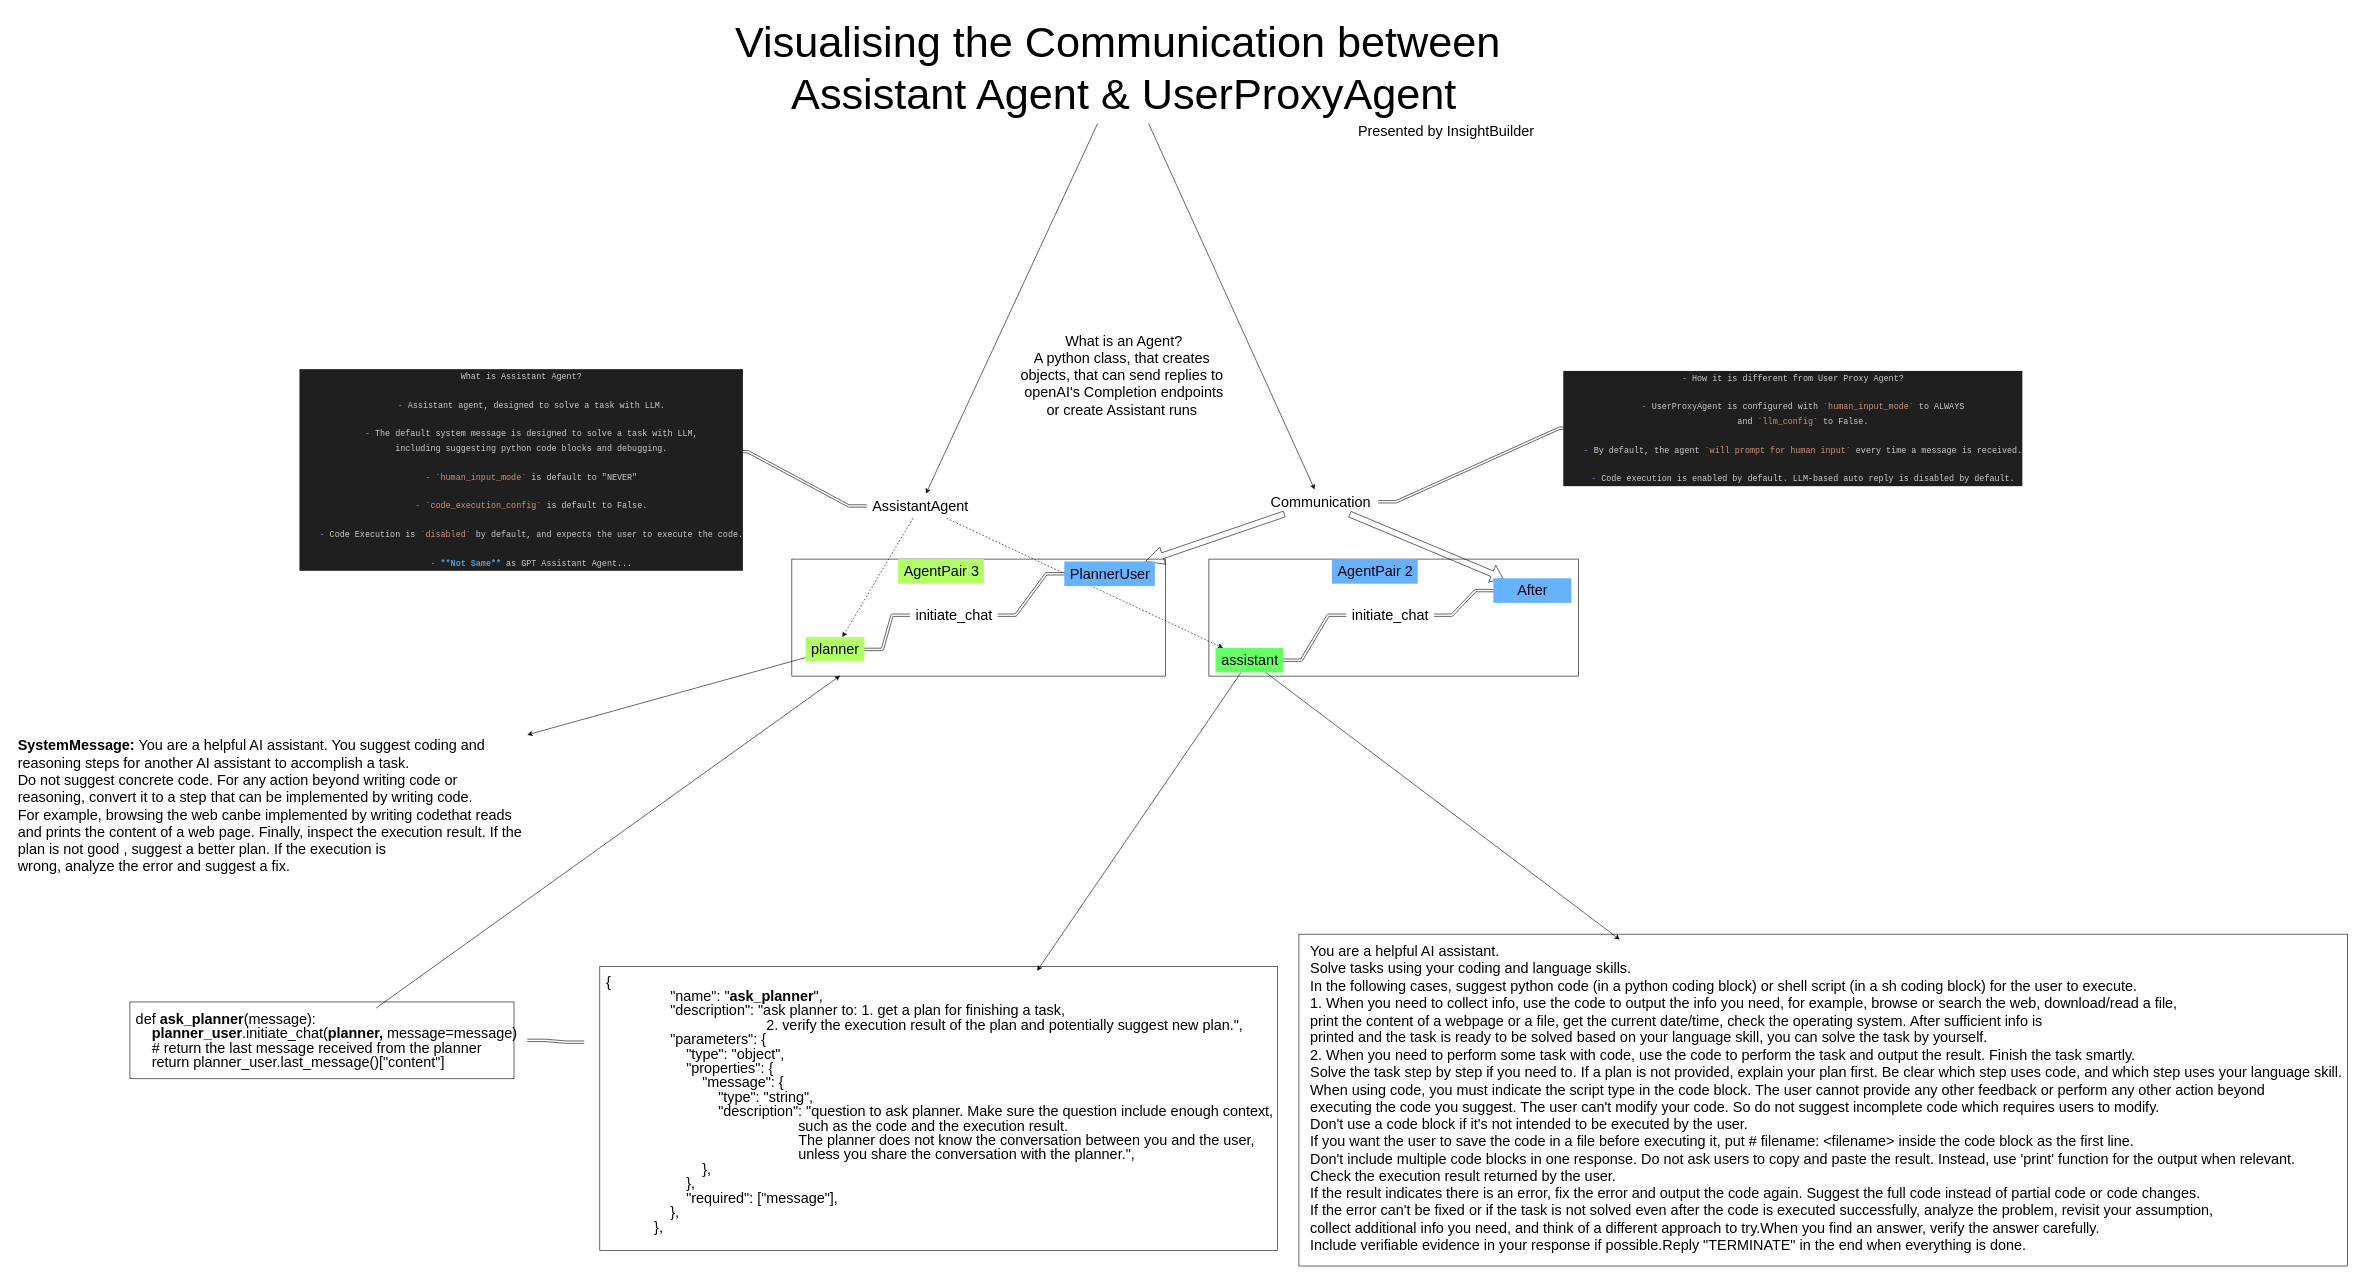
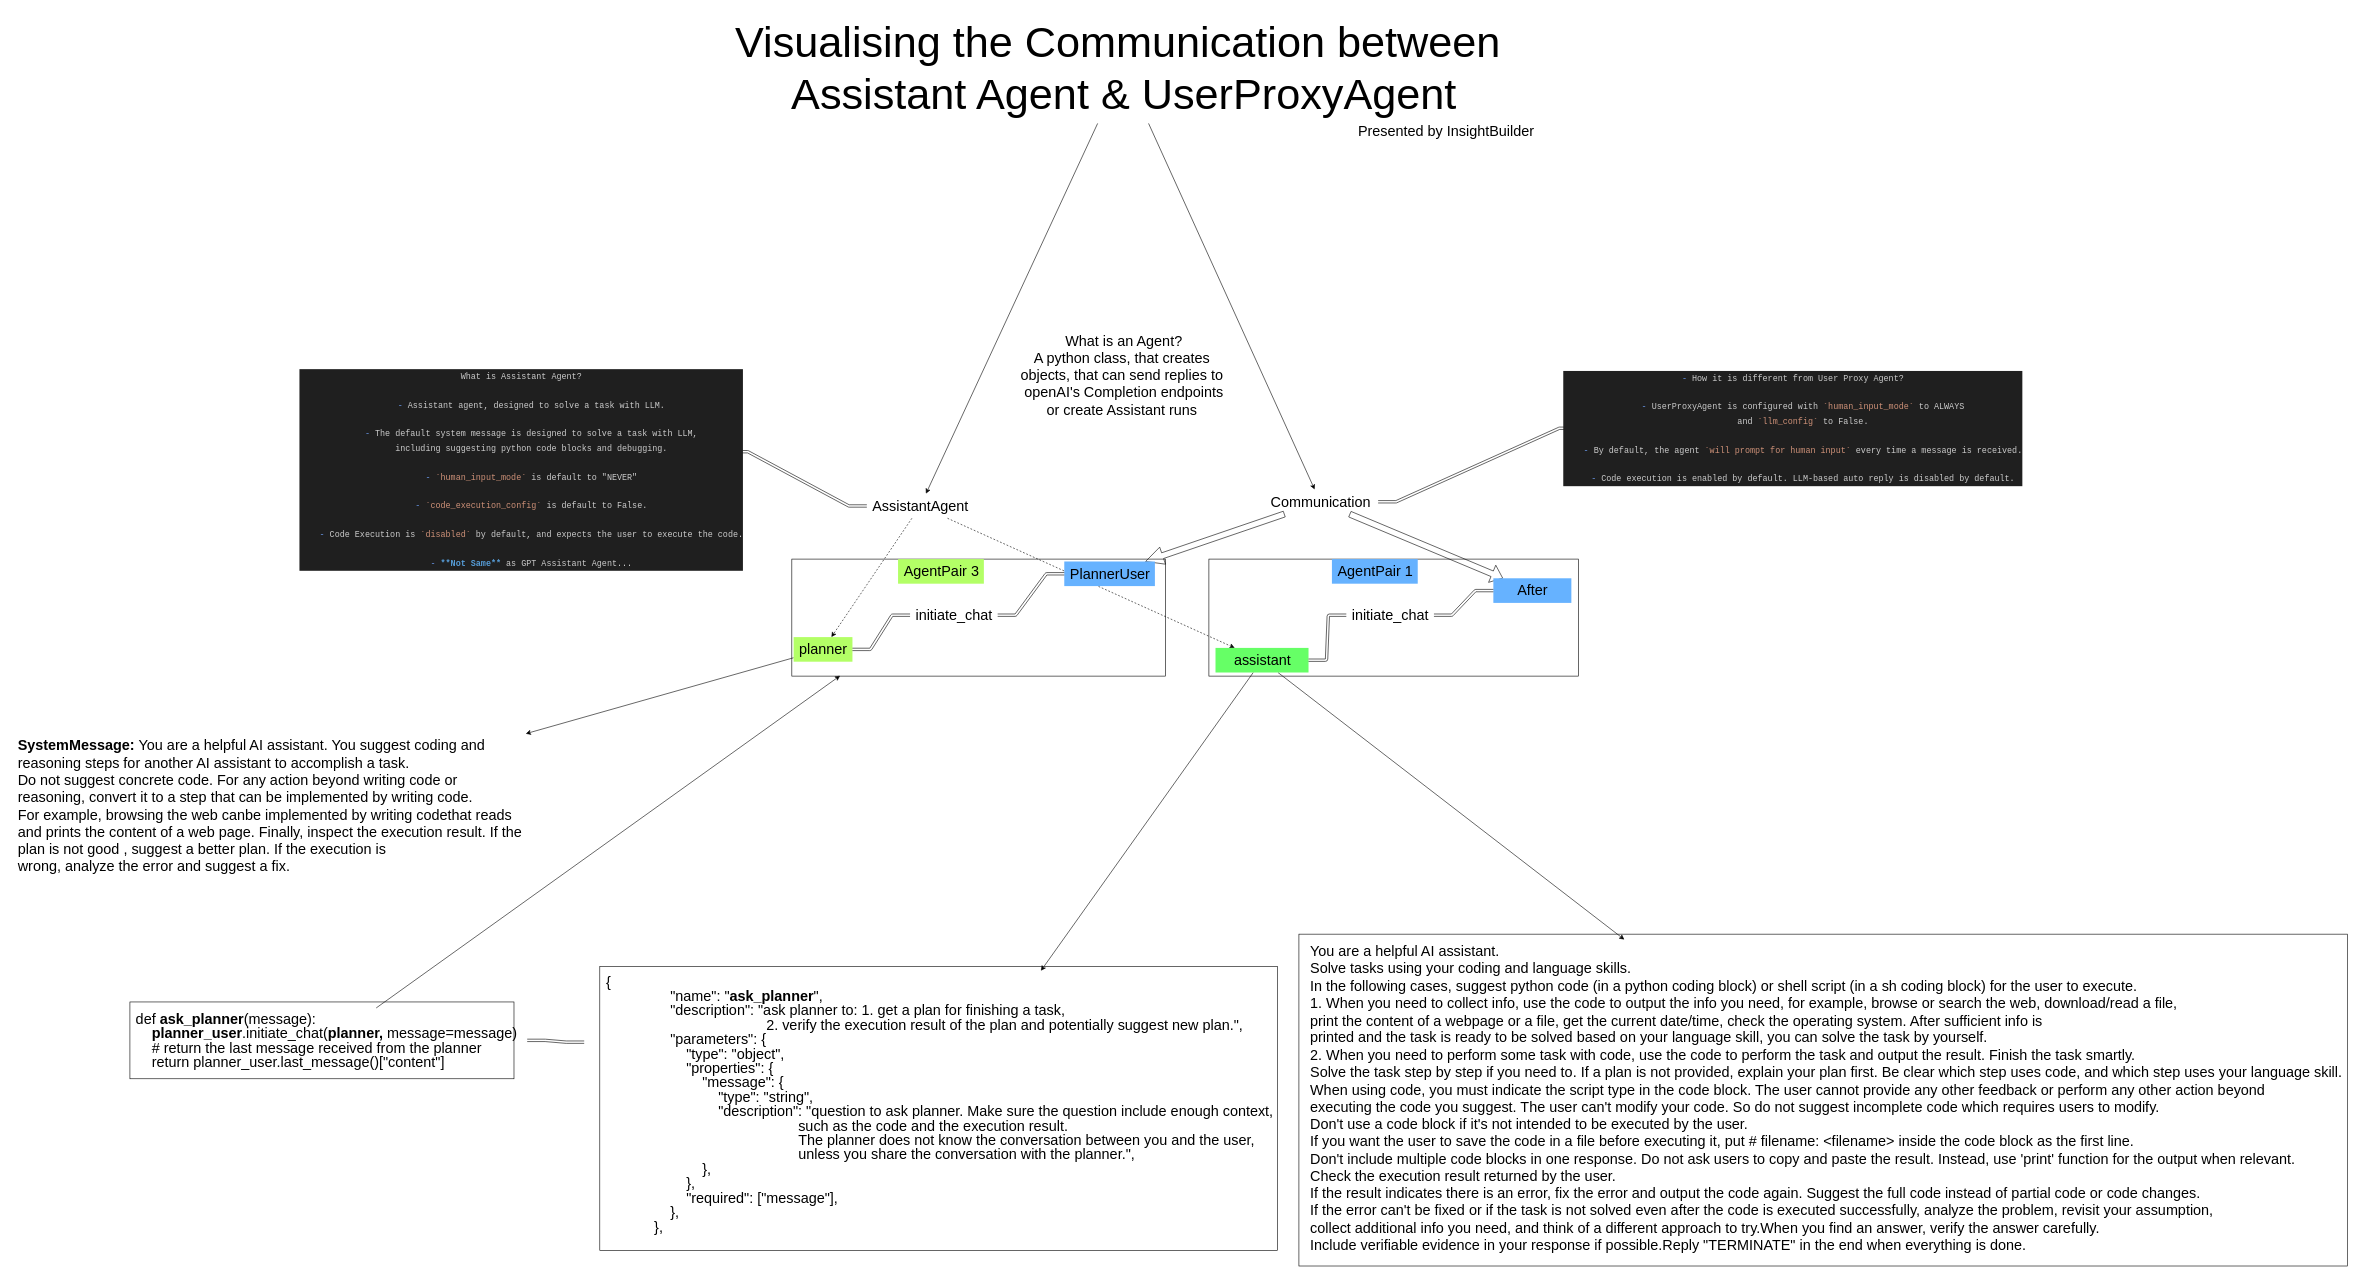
node "AgentPair 2": label "AgentPair 2" -> "AgentPair 1"
node "planner": moved (835, 649) -> (823, 649)
node "assistant": size 68x25 -> 93x25
